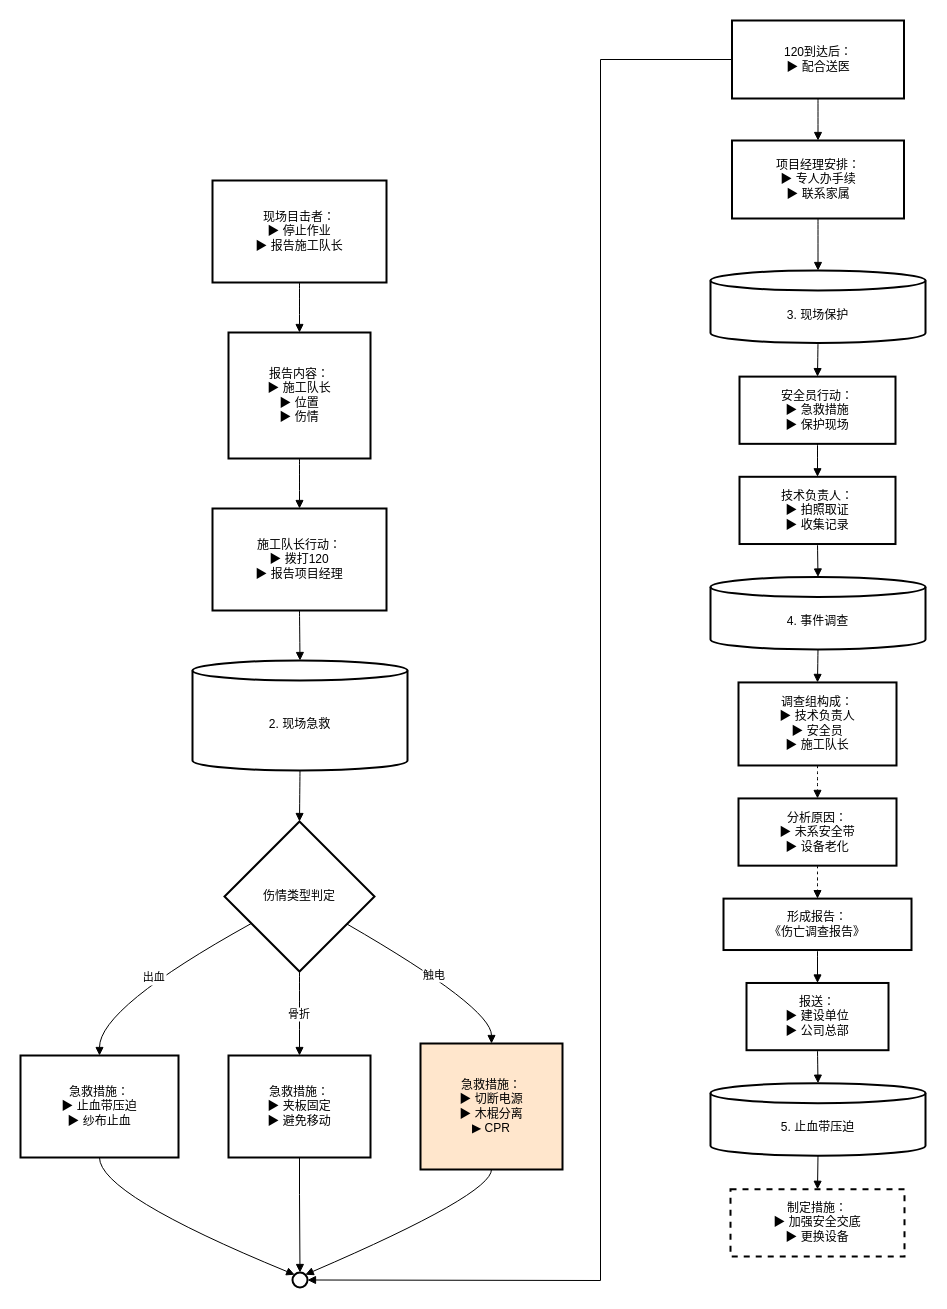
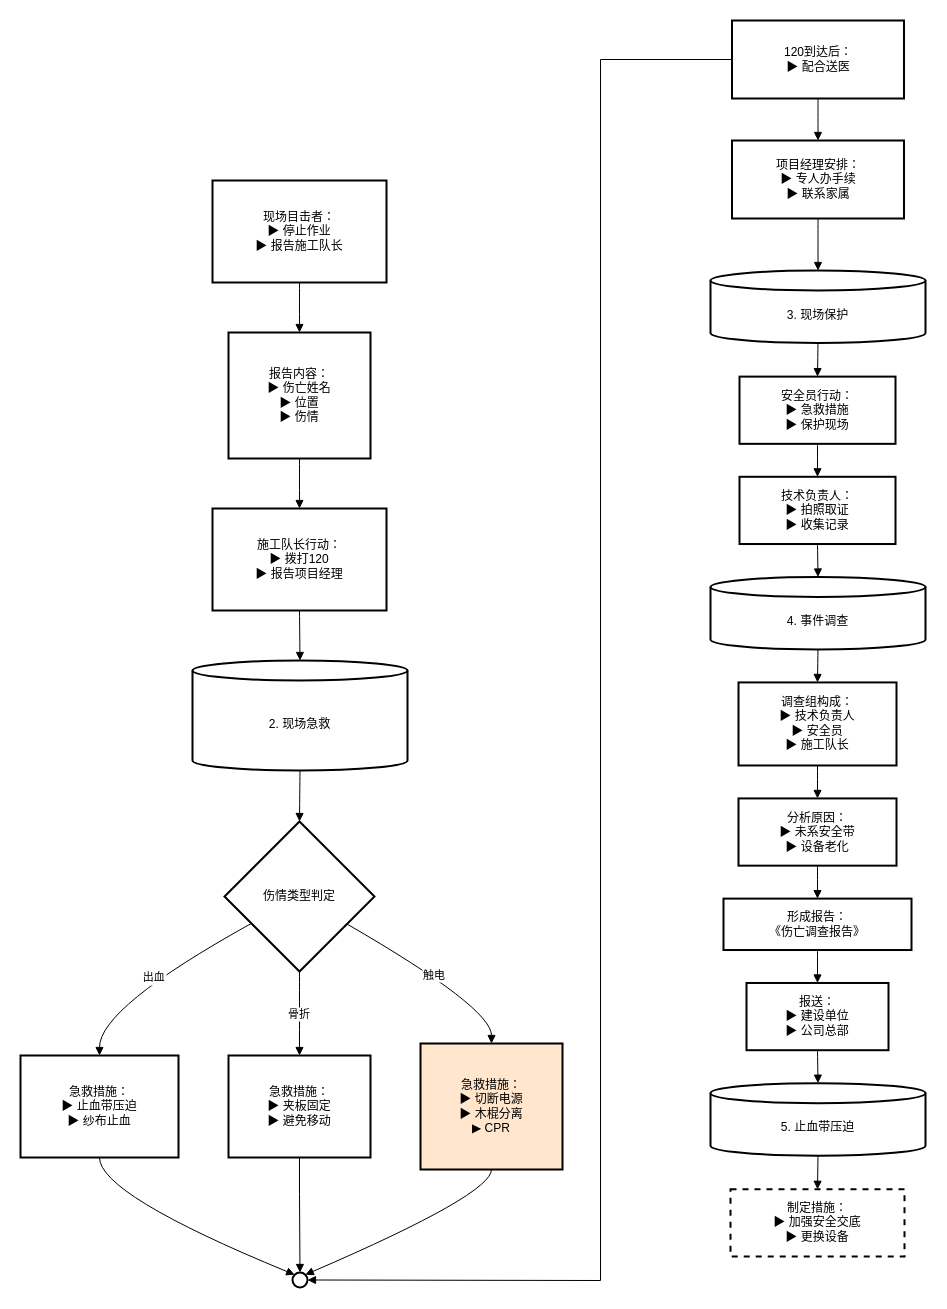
node "报告内容： ▶ 施工队长 ▶ 位置 ▶ 伤情": label "报告内容： ▶ 施工队长 ▶ 位置 ▶ 伤情" -> "报告内容： ▶ 伤亡姓名 ▶ 位置 ▶ 伤情"
edge "调查组构成： ▶ 技术负责人 ▶ 安全员 ▶ 施工队长" -> "分析原因： ▶ 未系安全带 ▶ 设备老化": style dashed -> solid
edge "分析原因： ▶ 未系安全带 ▶ 设备老化" -> "形成报告： 《伤亡调查报告》": style dashed -> solid
